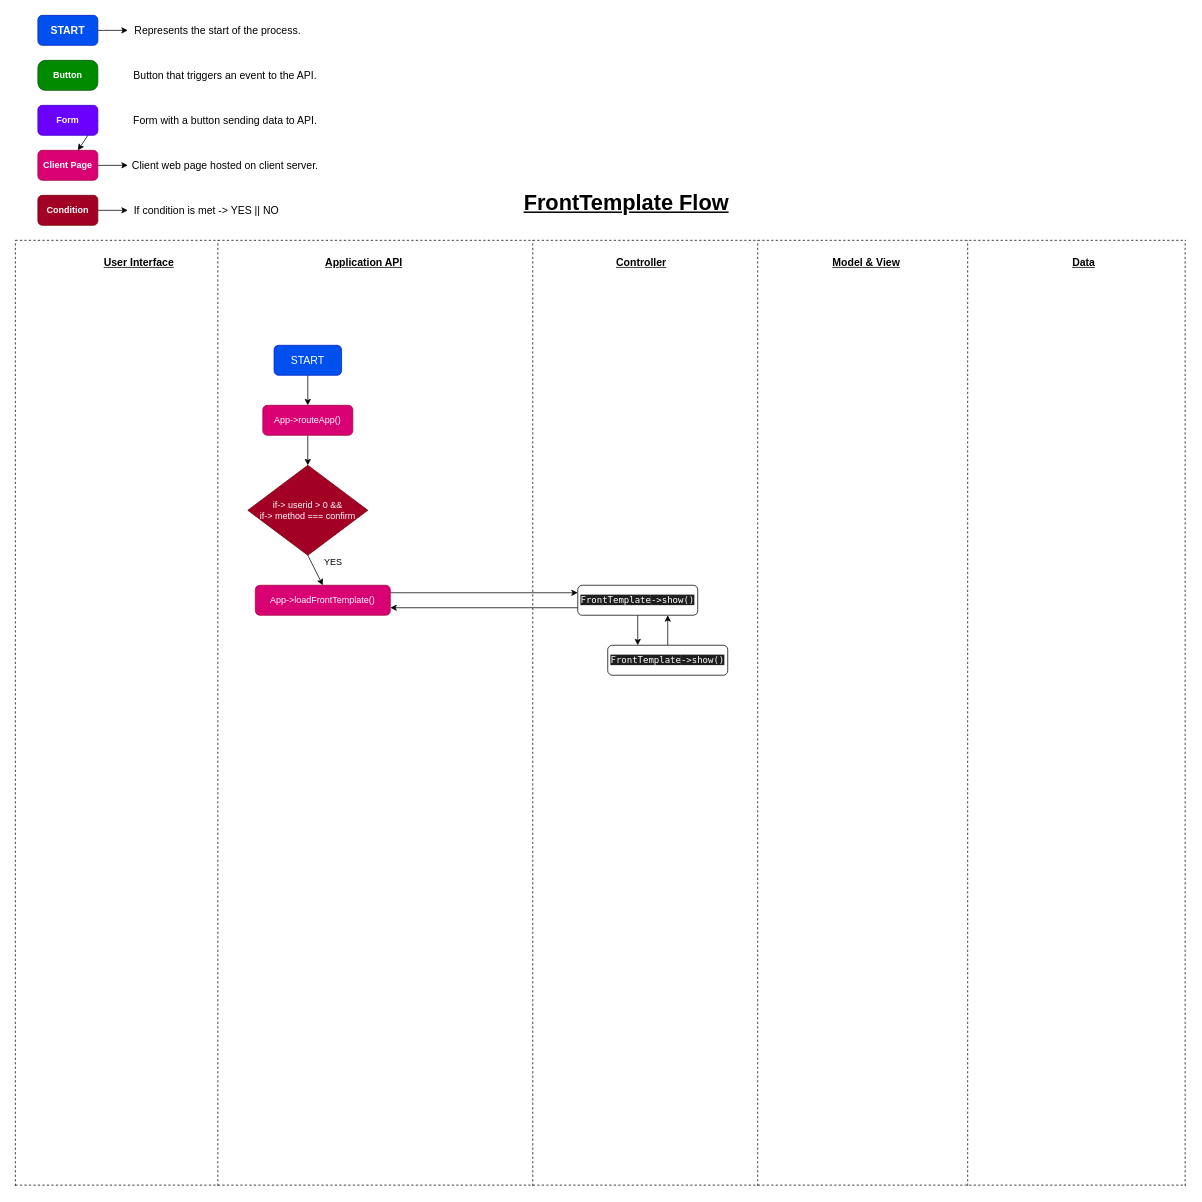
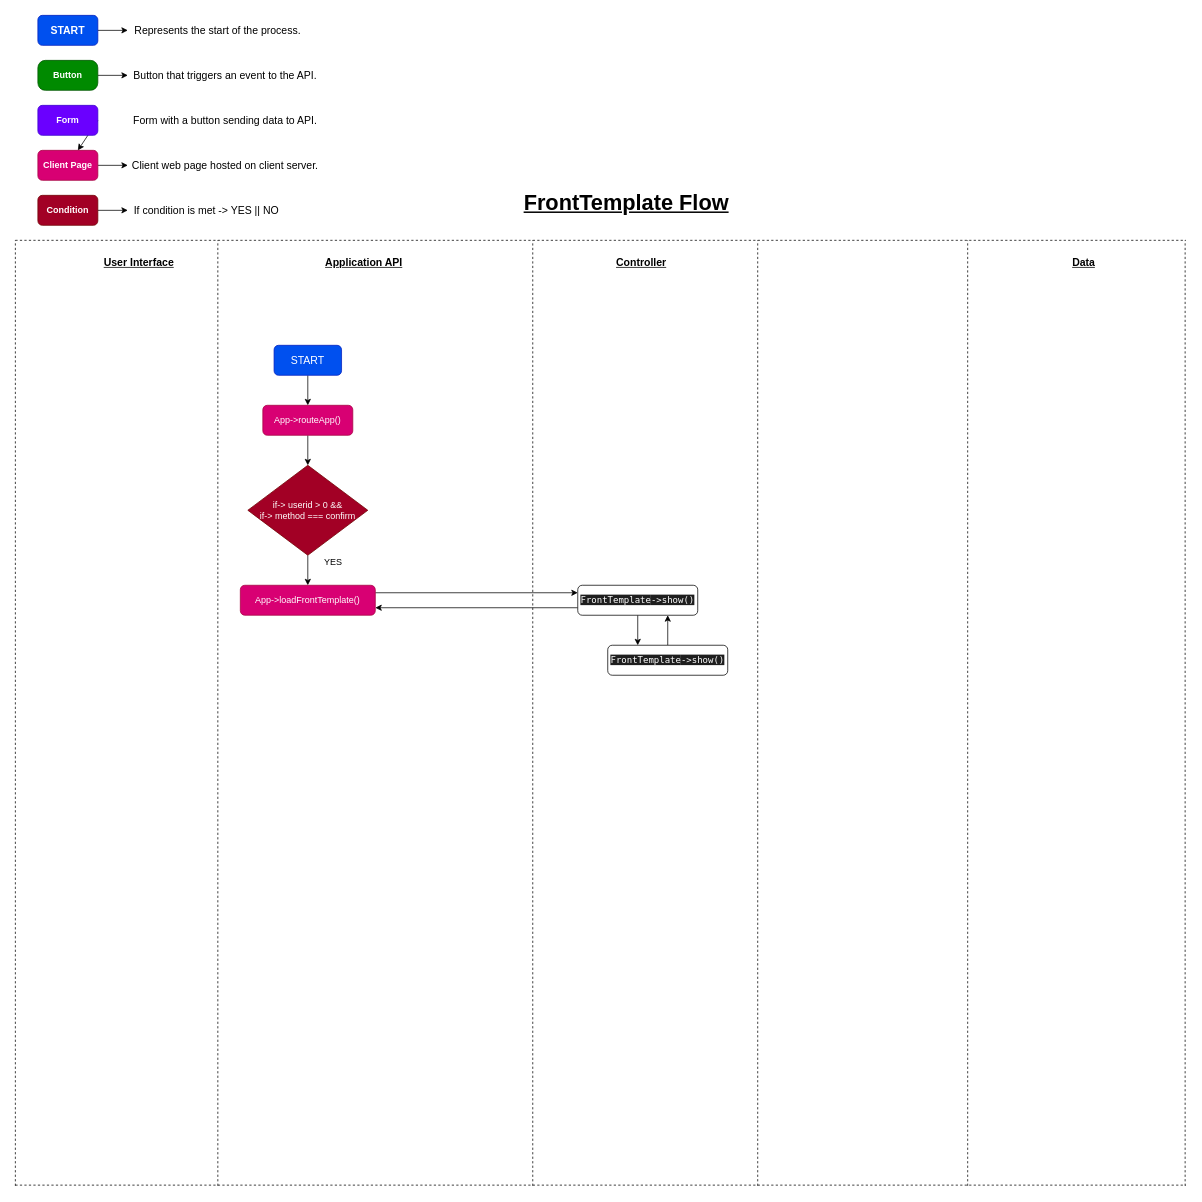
edge "Button" -> "Button that triggers an event to the API.": added
node "Model & View": removed
node "App->loadFrontTemplate()": moved (323, 600) -> (308, 600)
